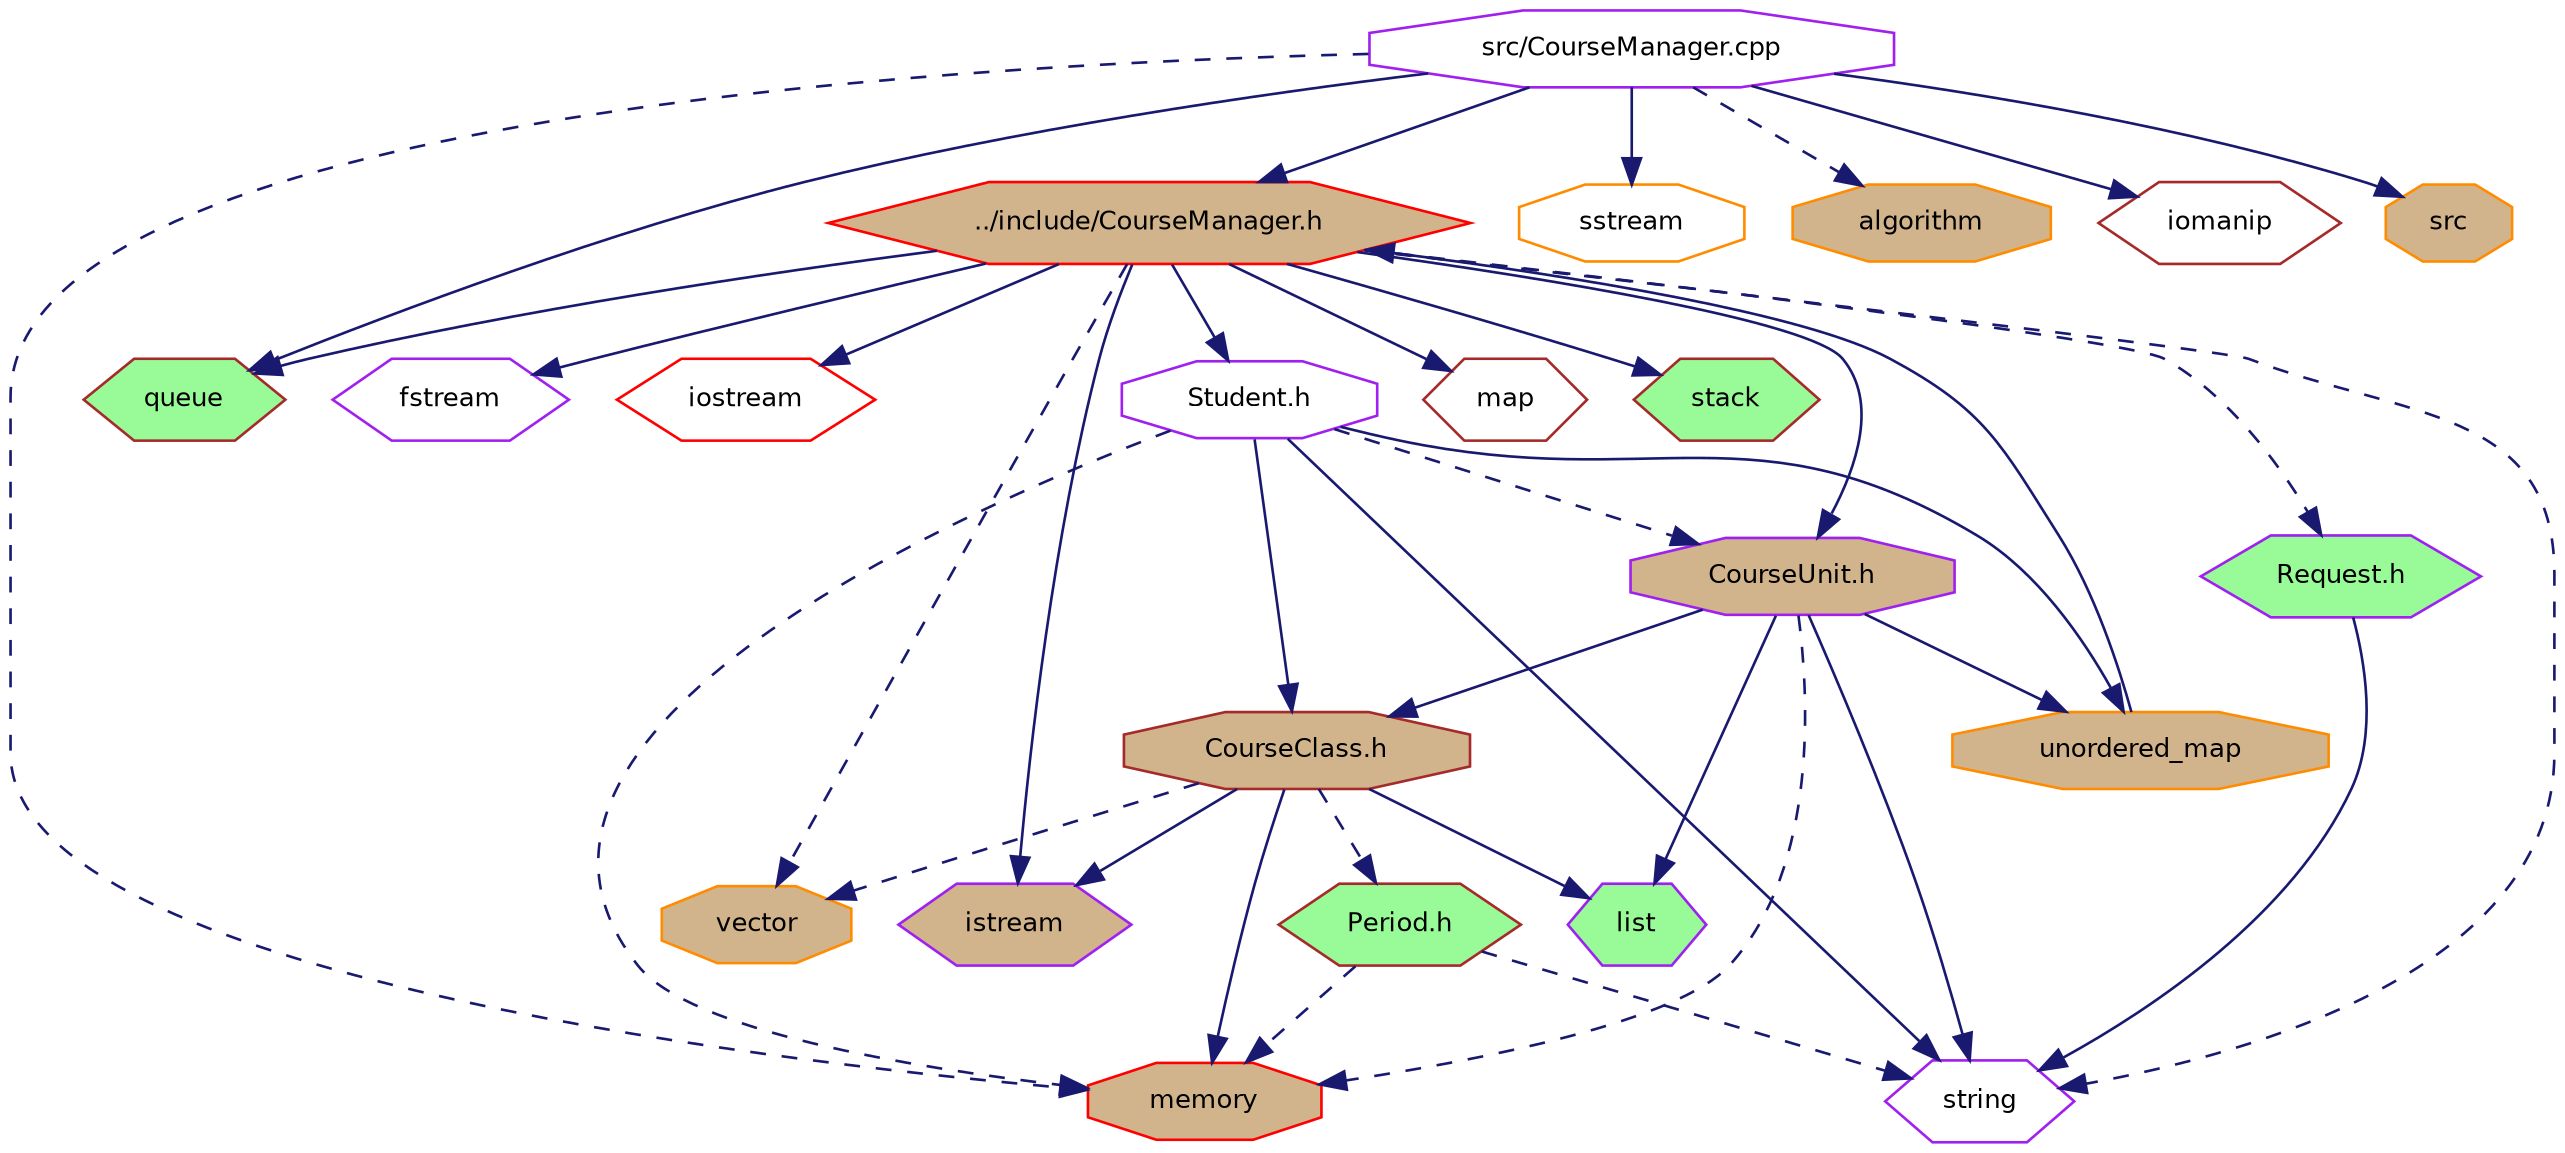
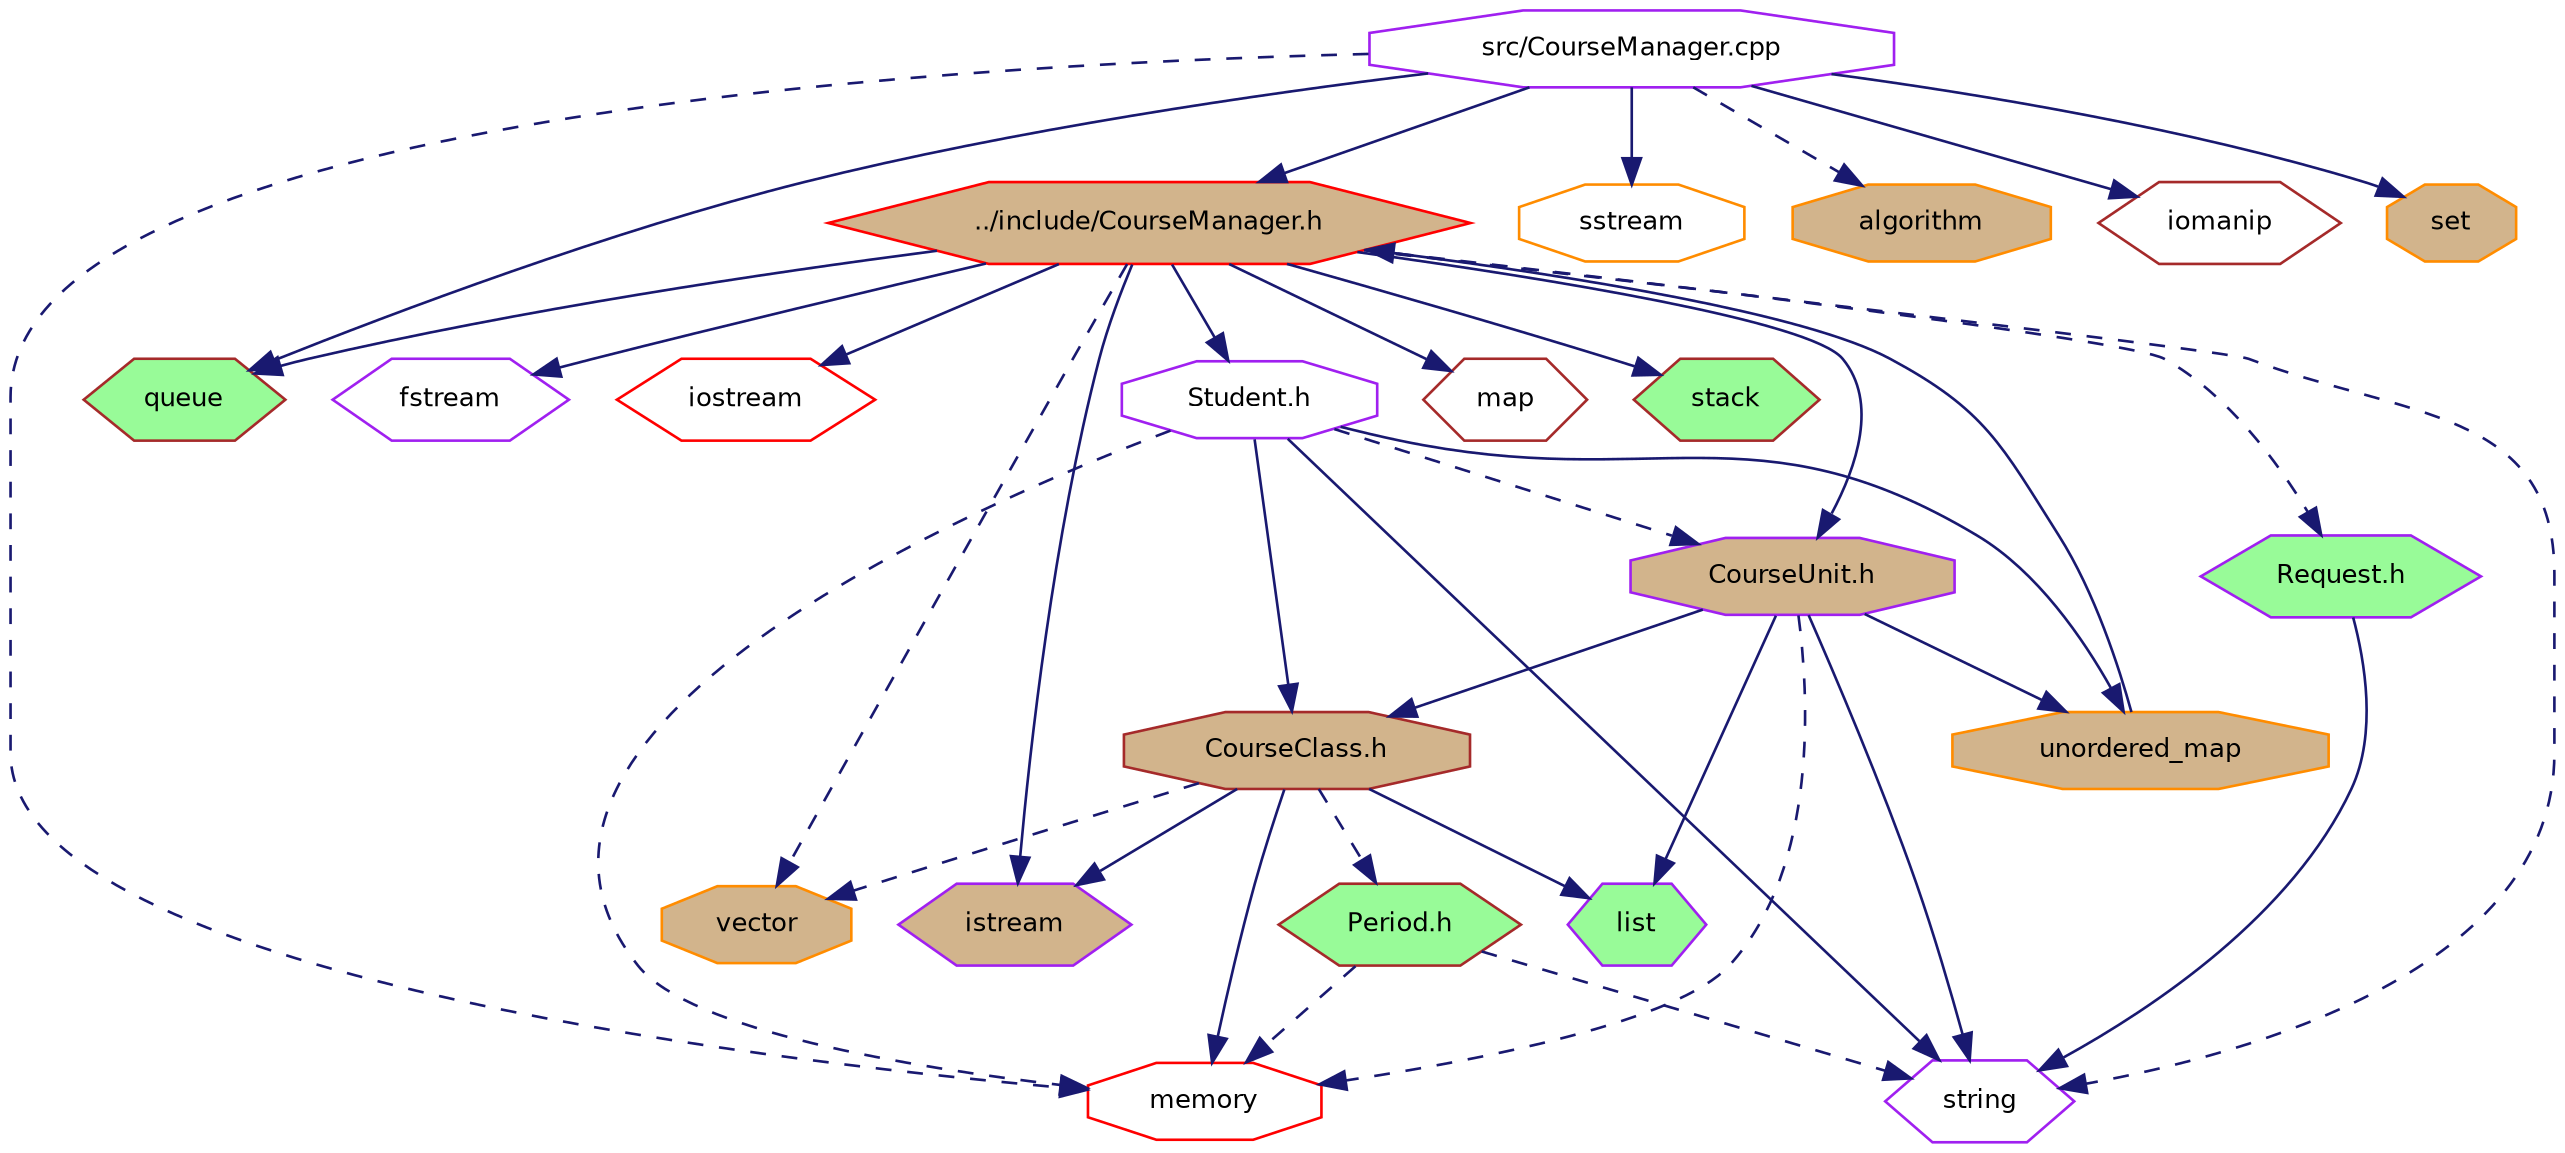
node "src": label "src" -> "set"
node "memory": fillcolor tan -> white
